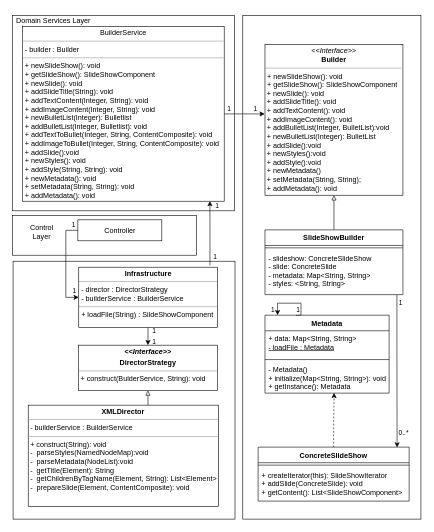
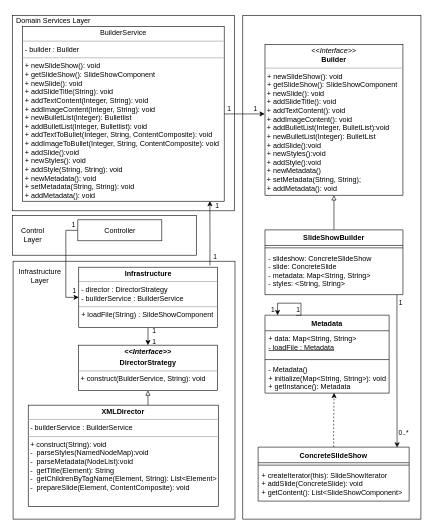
node "Control Layer": moved (42, 232) -> (33, 235)
node "Infrastructure Layer": added
